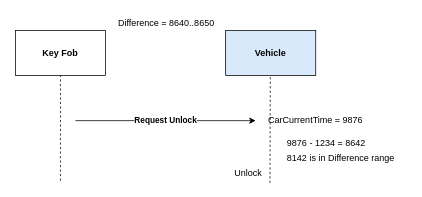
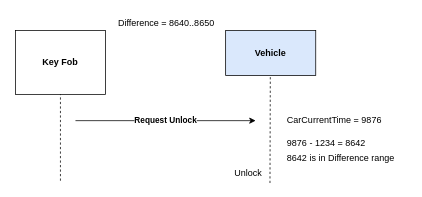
node "Key Fob": size 90x45 -> 90x64
node "CarCurrentTime = 9876": moved (319, 120) -> (338, 120)
node "8142 is in Difference range": label "8142 is in Difference range" -> "8642 is in Difference range"
